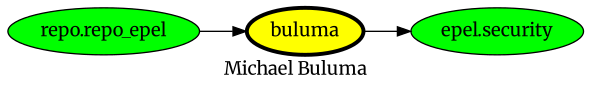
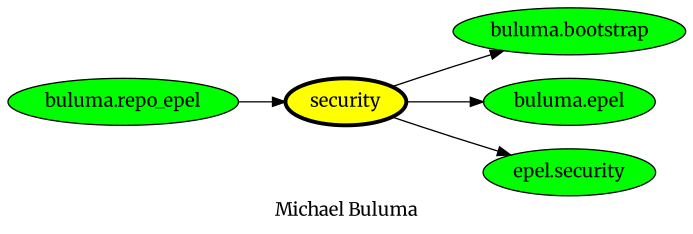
node "repo.repo_epel": label "repo.repo_epel" -> "buluma.repo_epel"
node "buluma": label "buluma" -> "security"
node "buluma.bootstrap": added
node "buluma.epel": added
